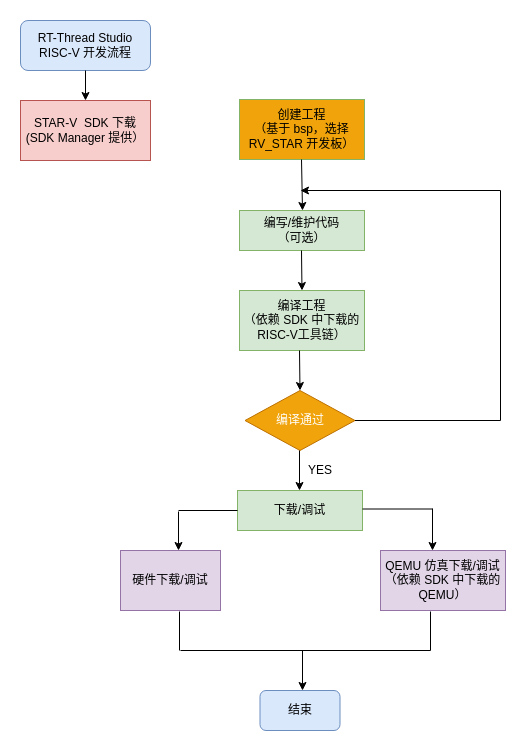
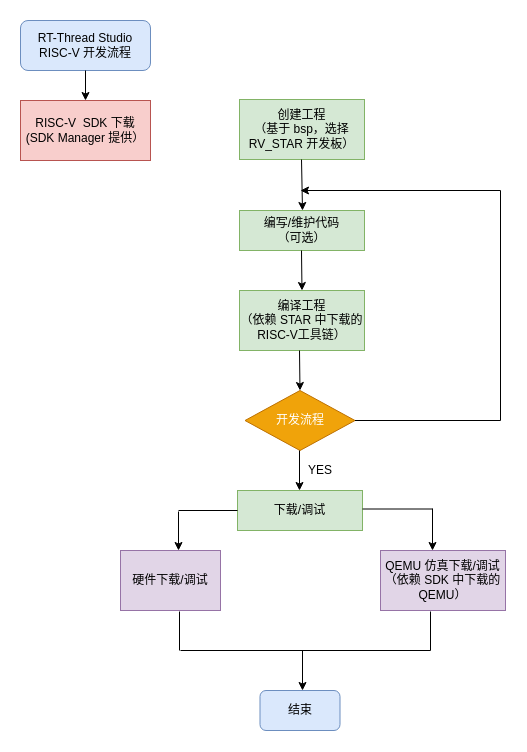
node "创建工程 （基于 bsp，选择 RV_STAR 开发板）": fillcolor #f0a30a -> #d5e8d4
node "STAR-V SDK 下载 (SDK Manager 提供）": label "STAR-V SDK 下载 (SDK Manager 提供）" -> "RISC-V SDK 下载 (SDK Manager 提供）"
node "编译工程 （依赖 SDK 中下载的 RISC-V工具链）": label "编译工程 （依赖 SDK 中下载的 RISC-V工具链）" -> "编译工程 （依赖 STAR 中下载的 RISC-V工具链）"
node "编译通过": label "编译通过" -> "开发流程"
